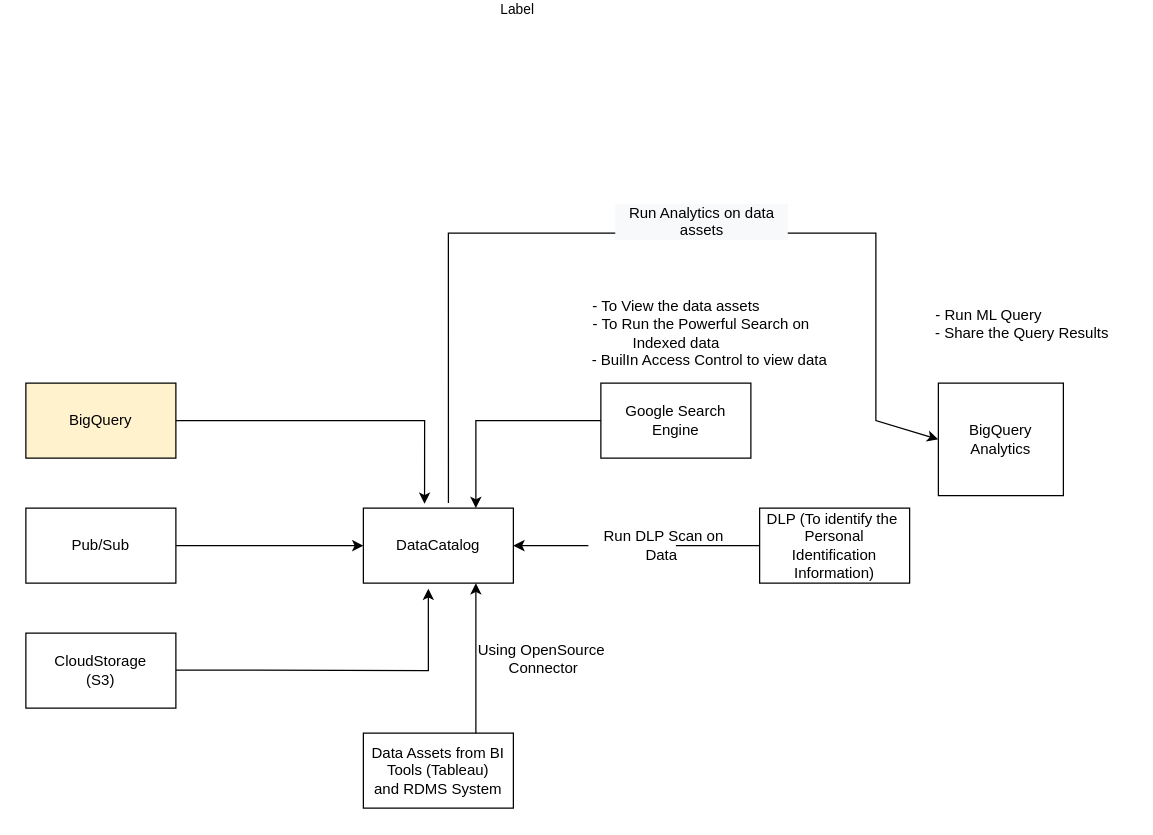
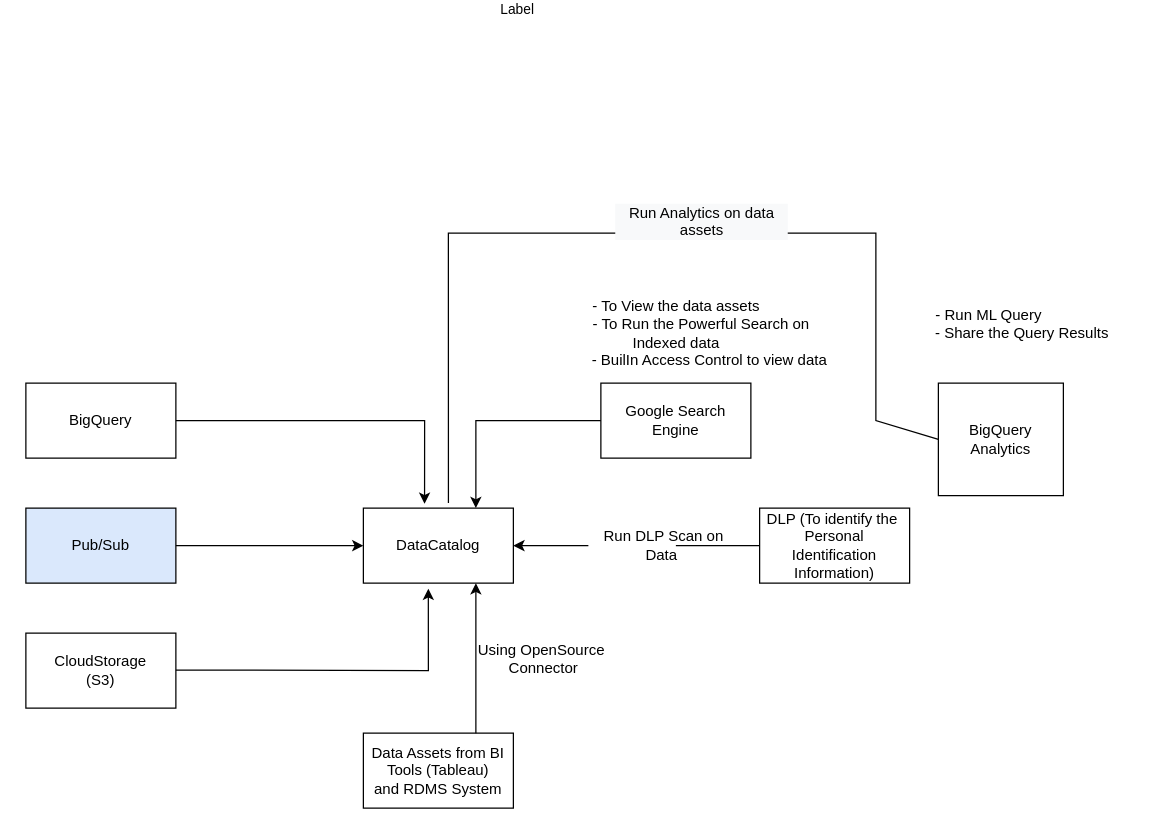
node "BigQuery": fillcolor #fff2cc -> #ffffff
edge "DataCatalog" -> "BigQuery Analytics": arrowhead classic -> none
node "Pub/Sub": fillcolor #ffffff -> #dae8fc
